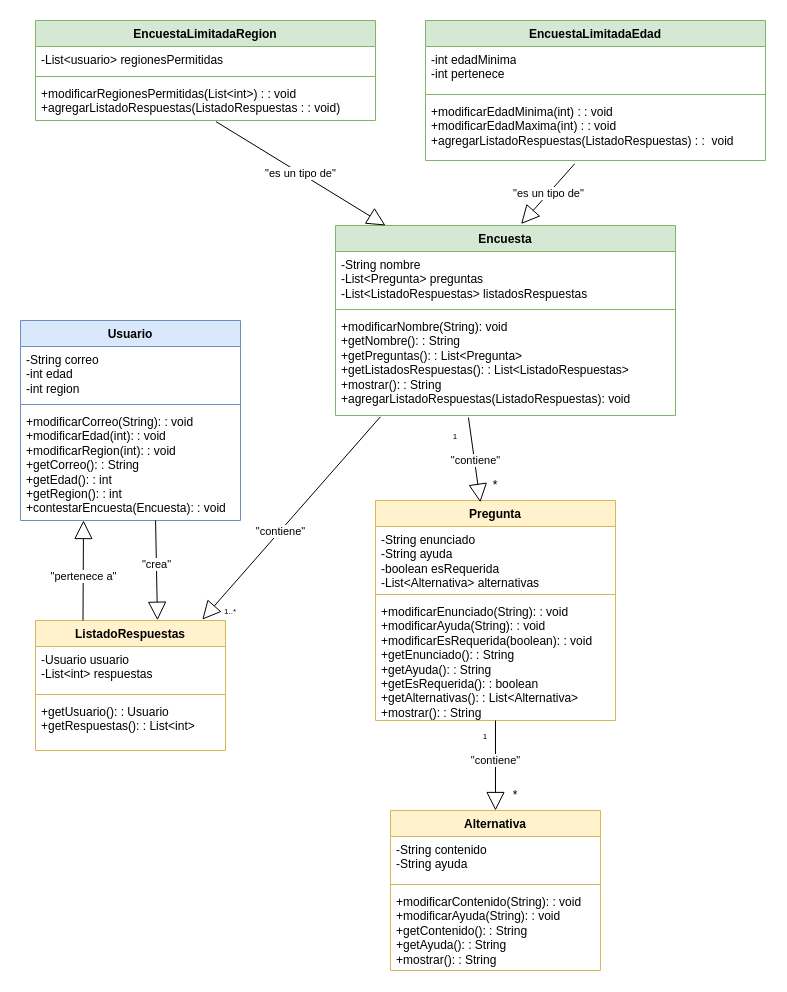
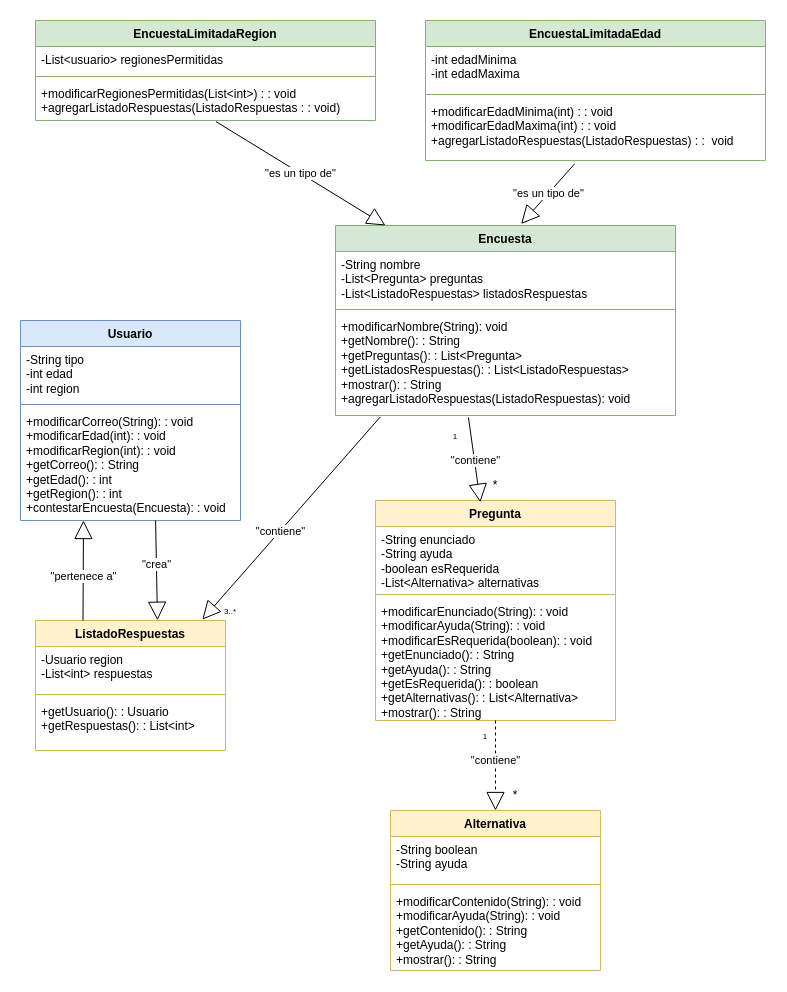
node "-int edadMinima -int pertenece": label "-int edadMinima -int pertenece" -> "-int edadMinima -int edadMaxima"
node "-String correo -int edad -int region": label "-String correo -int edad -int region" -> "-String tipo -int edad -int region"
node "1..*": label "1..*" -> "3..*"
node "-Usuario usuario -List<int> respuestas": label "-Usuario usuario -List<int> respuestas" -> "-Usuario region -List<int> respuestas"
edge "Pregunta" -> "Alternativa": style solid -> dashed
node "-String contenido -String ayuda": label "-String contenido -String ayuda" -> "-String boolean -String ayuda"
